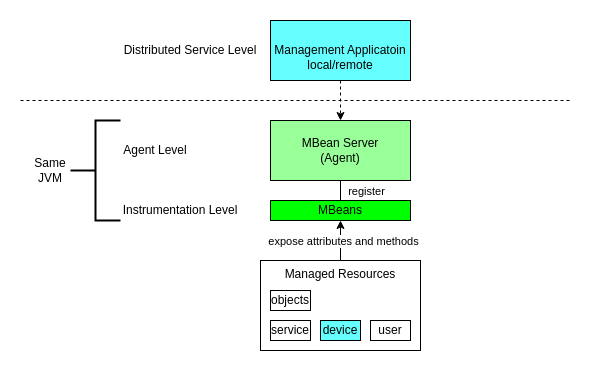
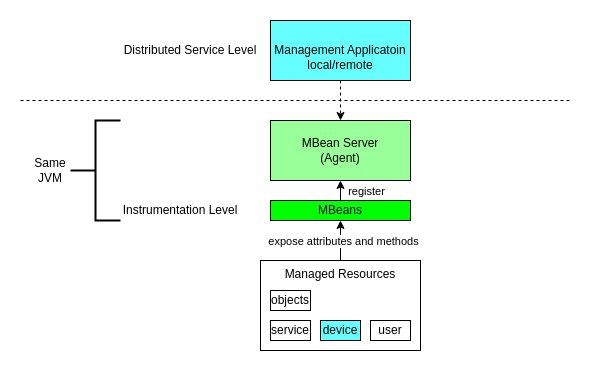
node "Agent Level": removed
edge "MBean Server (Agent)" -- "MBeans": arrowhead none -> classic
